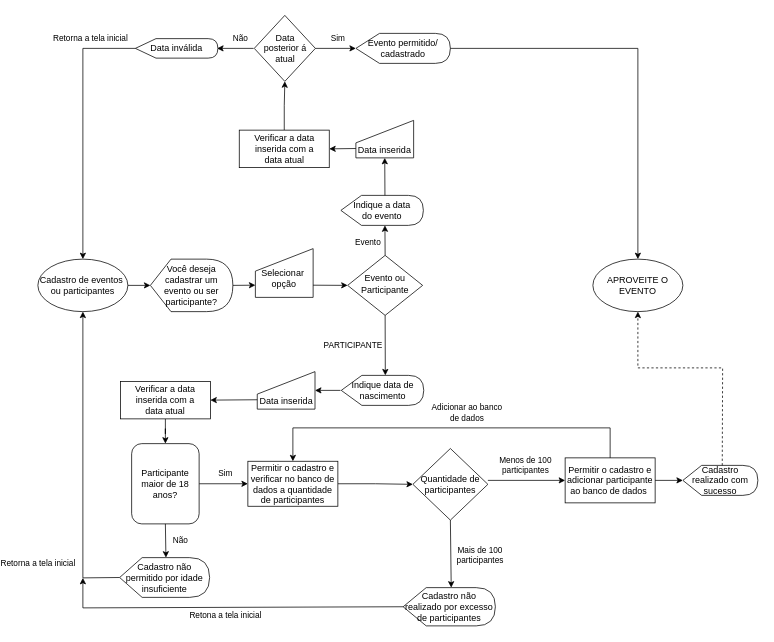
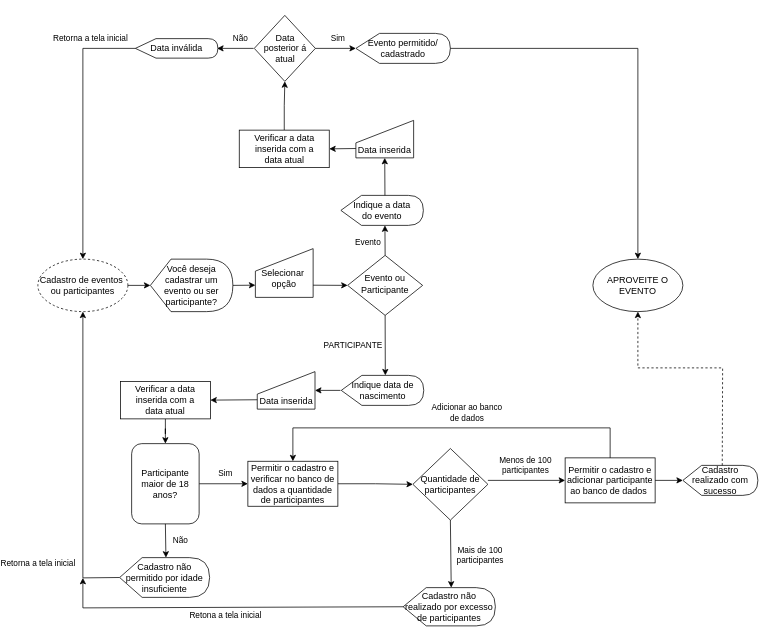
node "Cadastro de eventos ou participantes": style solid -> dashed
